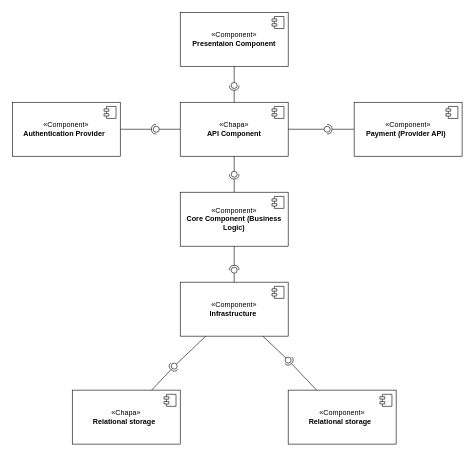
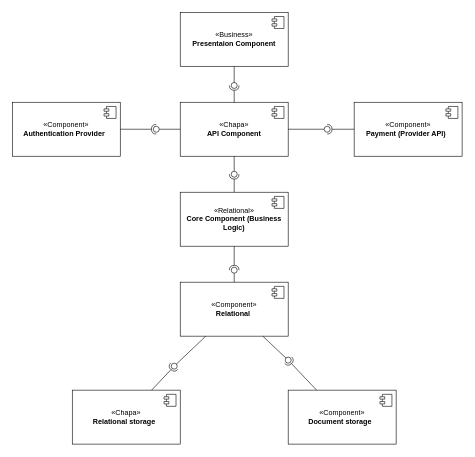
node "«Component» Presentaion Component": label "«Component» Presentaion Component" -> "«Business» Presentaion Component"
node "«Component» Core Component (Business Logic)": label "«Component» Core Component (Business Logic)" -> "«Relational» Core Component (Business Logic)"
node "«Component» Infrastructure": label "«Component» Infrastructure" -> "«Component» Relational"
node "«Component» Relational storage": label "«Component» Relational storage" -> "«Component» Document storage"
